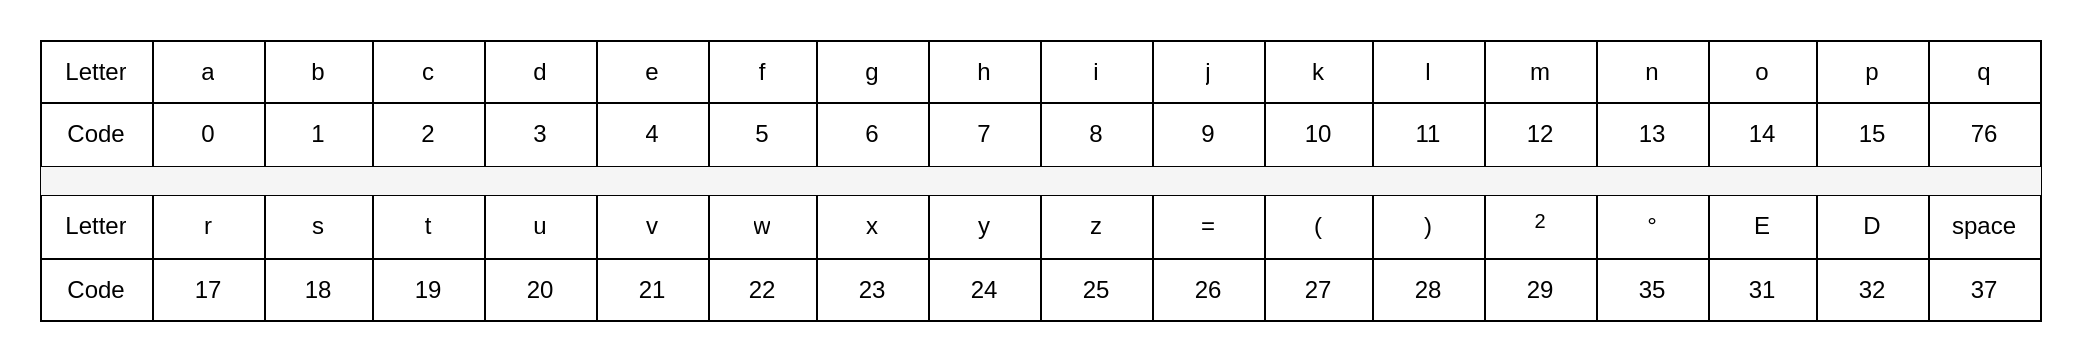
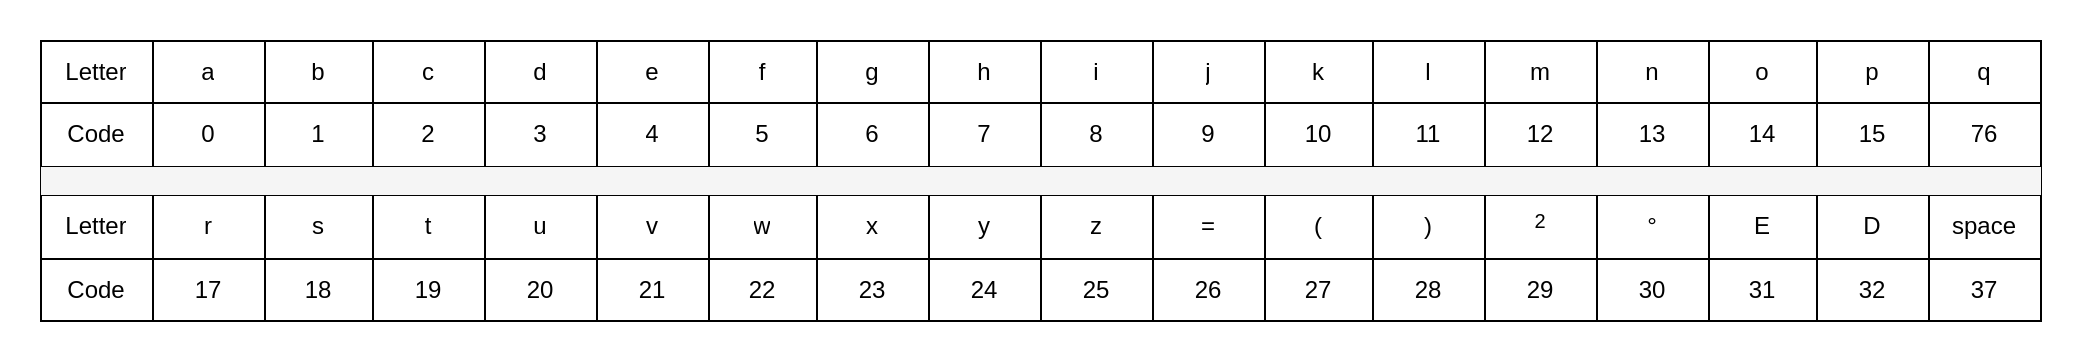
node "35": label "35" -> "30"
